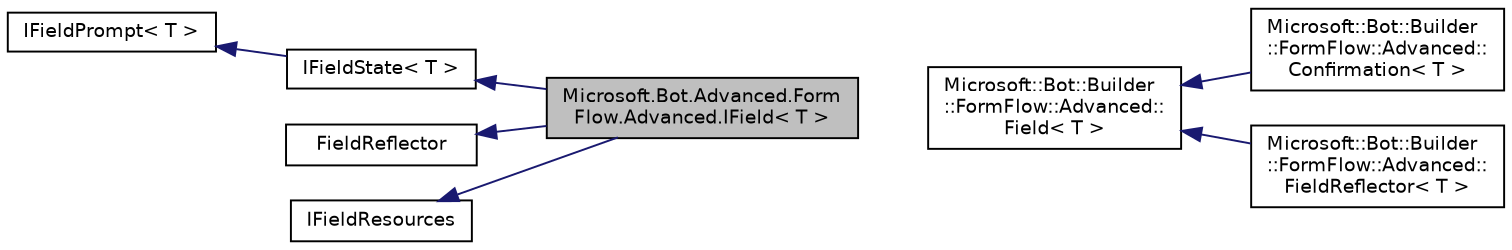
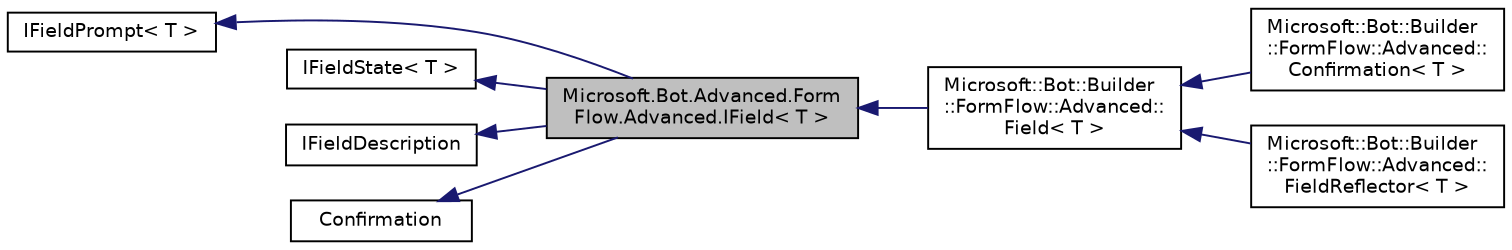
edge "IFieldState< T >" -> "IFieldPrompt< T >": now "Microsoft.Bot.Advanced.Form Flow.Advanced.IField< T >" -> "IFieldPrompt< T >"
edge "Microsoft::Bot::Builder ::FormFlow::Advanced:: Field< T >" -> "Microsoft.Bot.Advanced.Form Flow.Advanced.IField< T >": added
node "FieldReflector": label "FieldReflector" -> "IFieldDescription"
node "IFieldResources": label "IFieldResources" -> "Confirmation"
